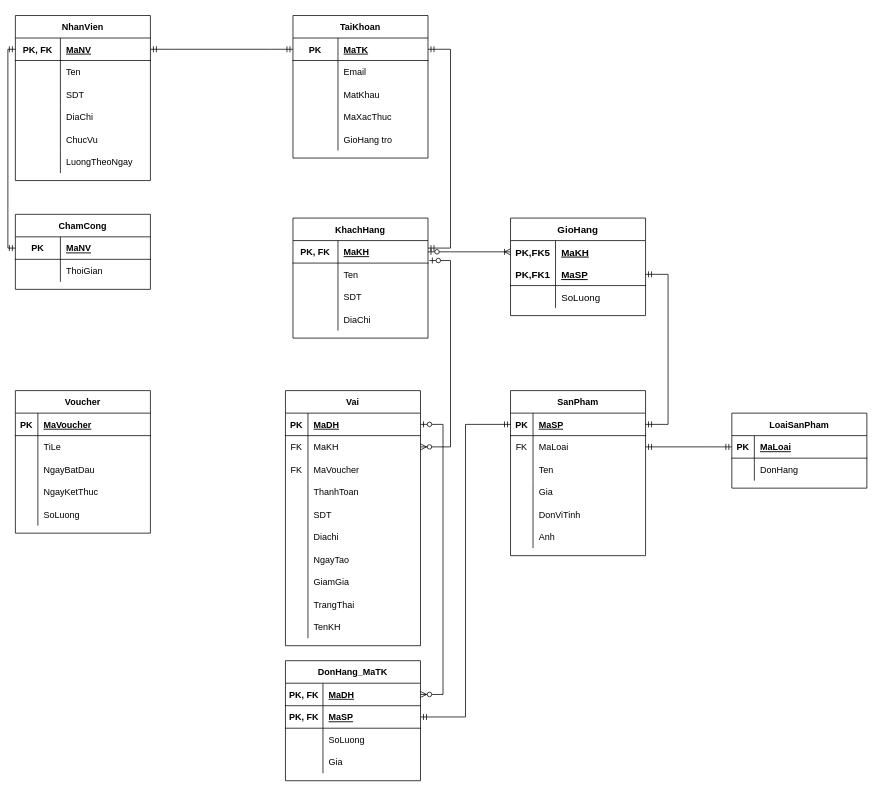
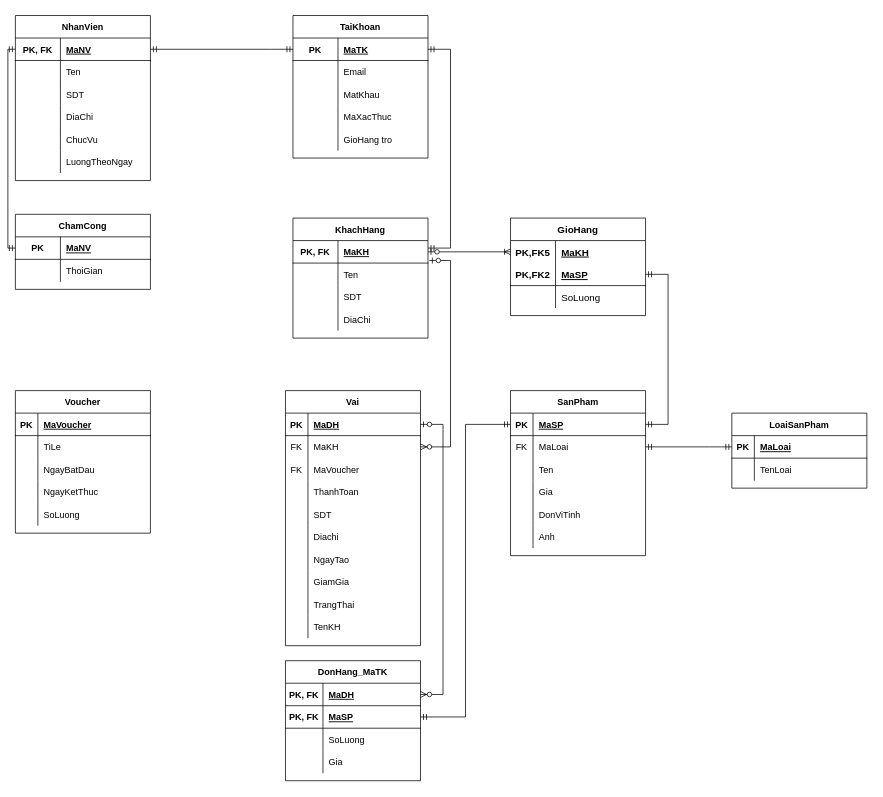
node "PK,FK1": label "PK,FK1" -> "PK,FK2"
node "DonHang": label "DonHang" -> "TenLoai"
